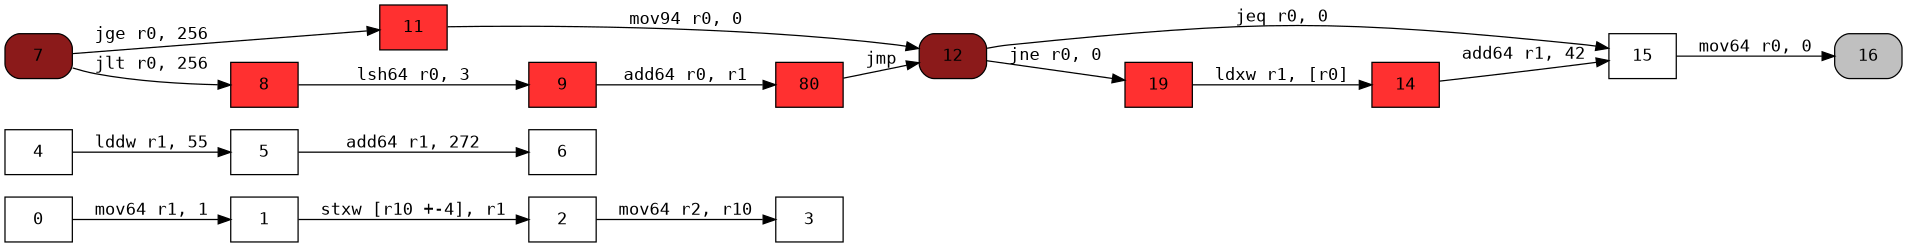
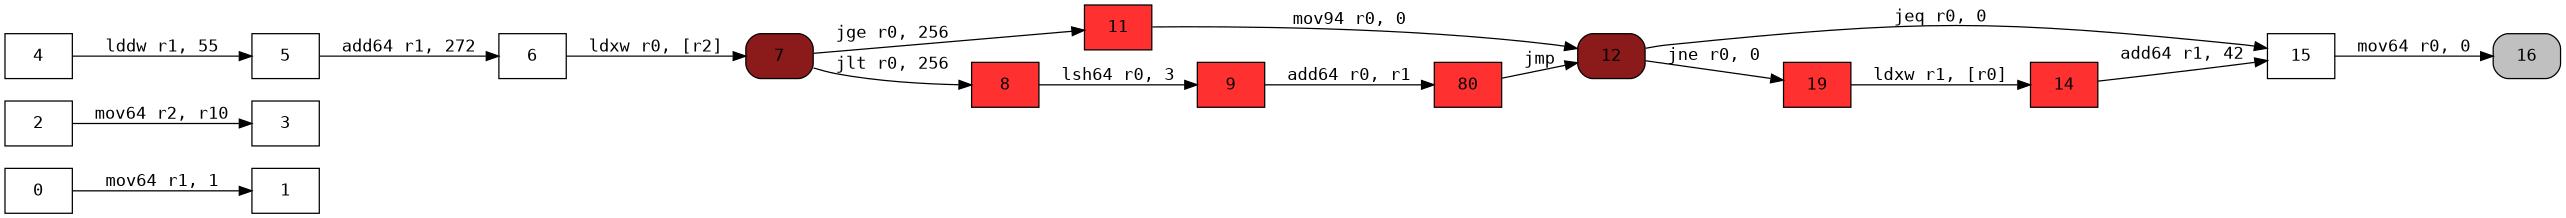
edge "6" -> "7": added, label "ldxw r0, [r2]"
edge "1" -> "2": removed, label "stxw [r10 +-4], r1"
